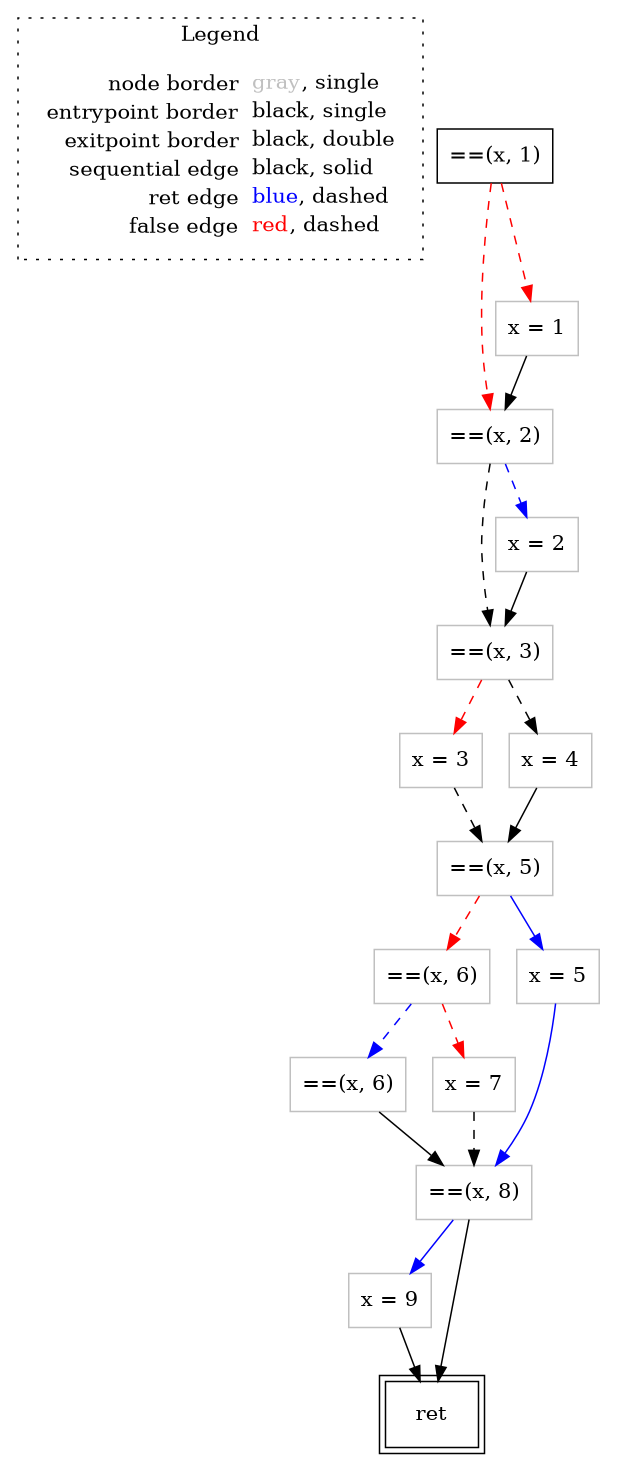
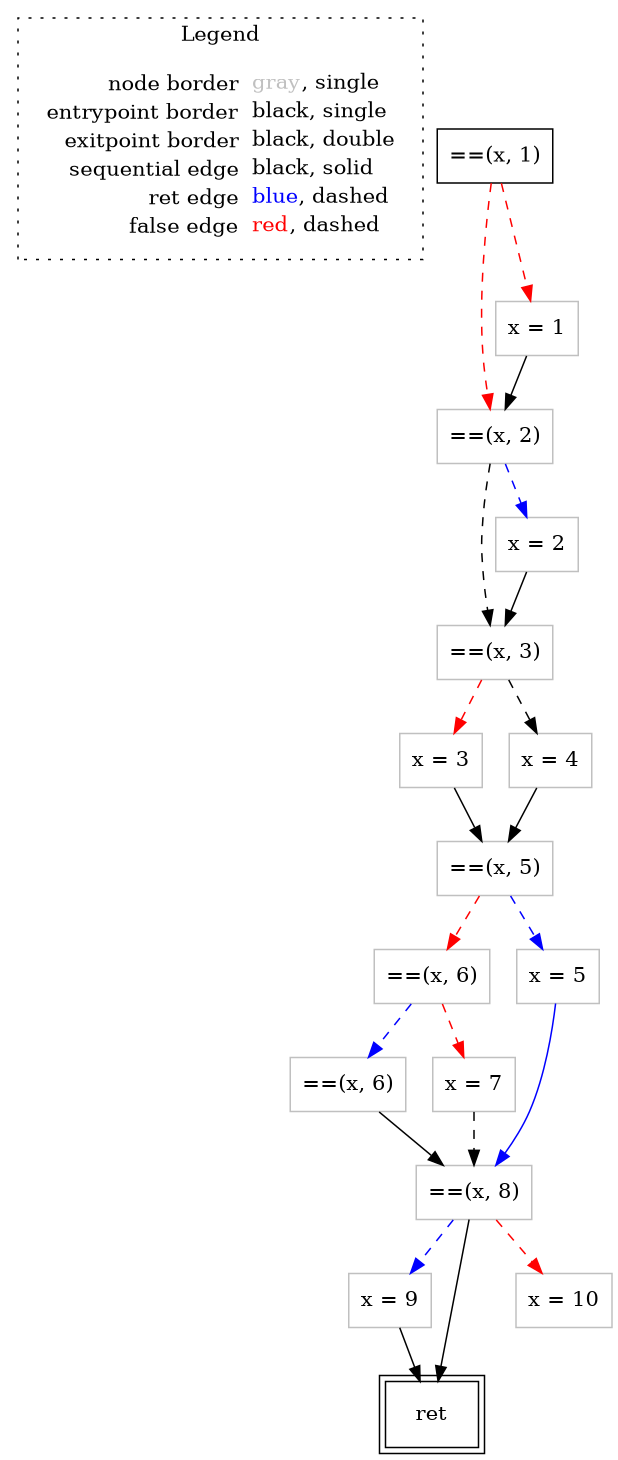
edge "x = 3" -> "==(x, 5)": style dashed -> solid
edge "==(x, 5)" -> "x = 5": style solid -> dashed
edge "==(x, 8)" -> "x = 9": style solid -> dashed
node "x = 10": added
